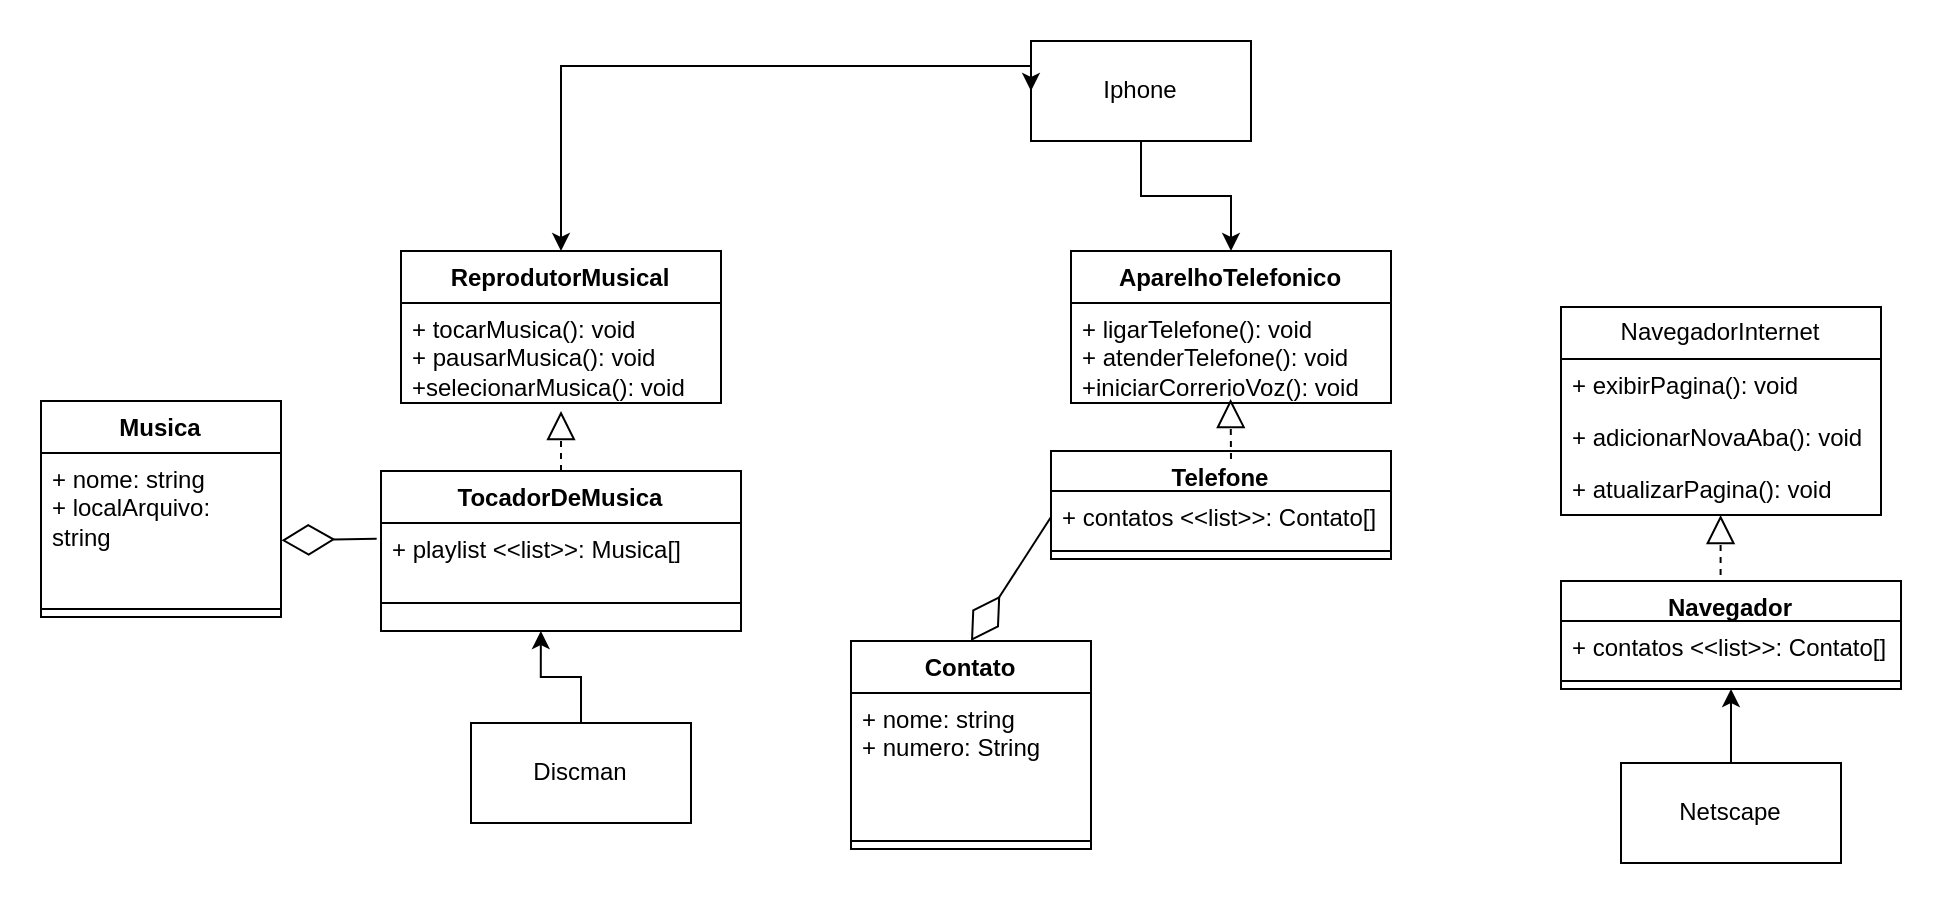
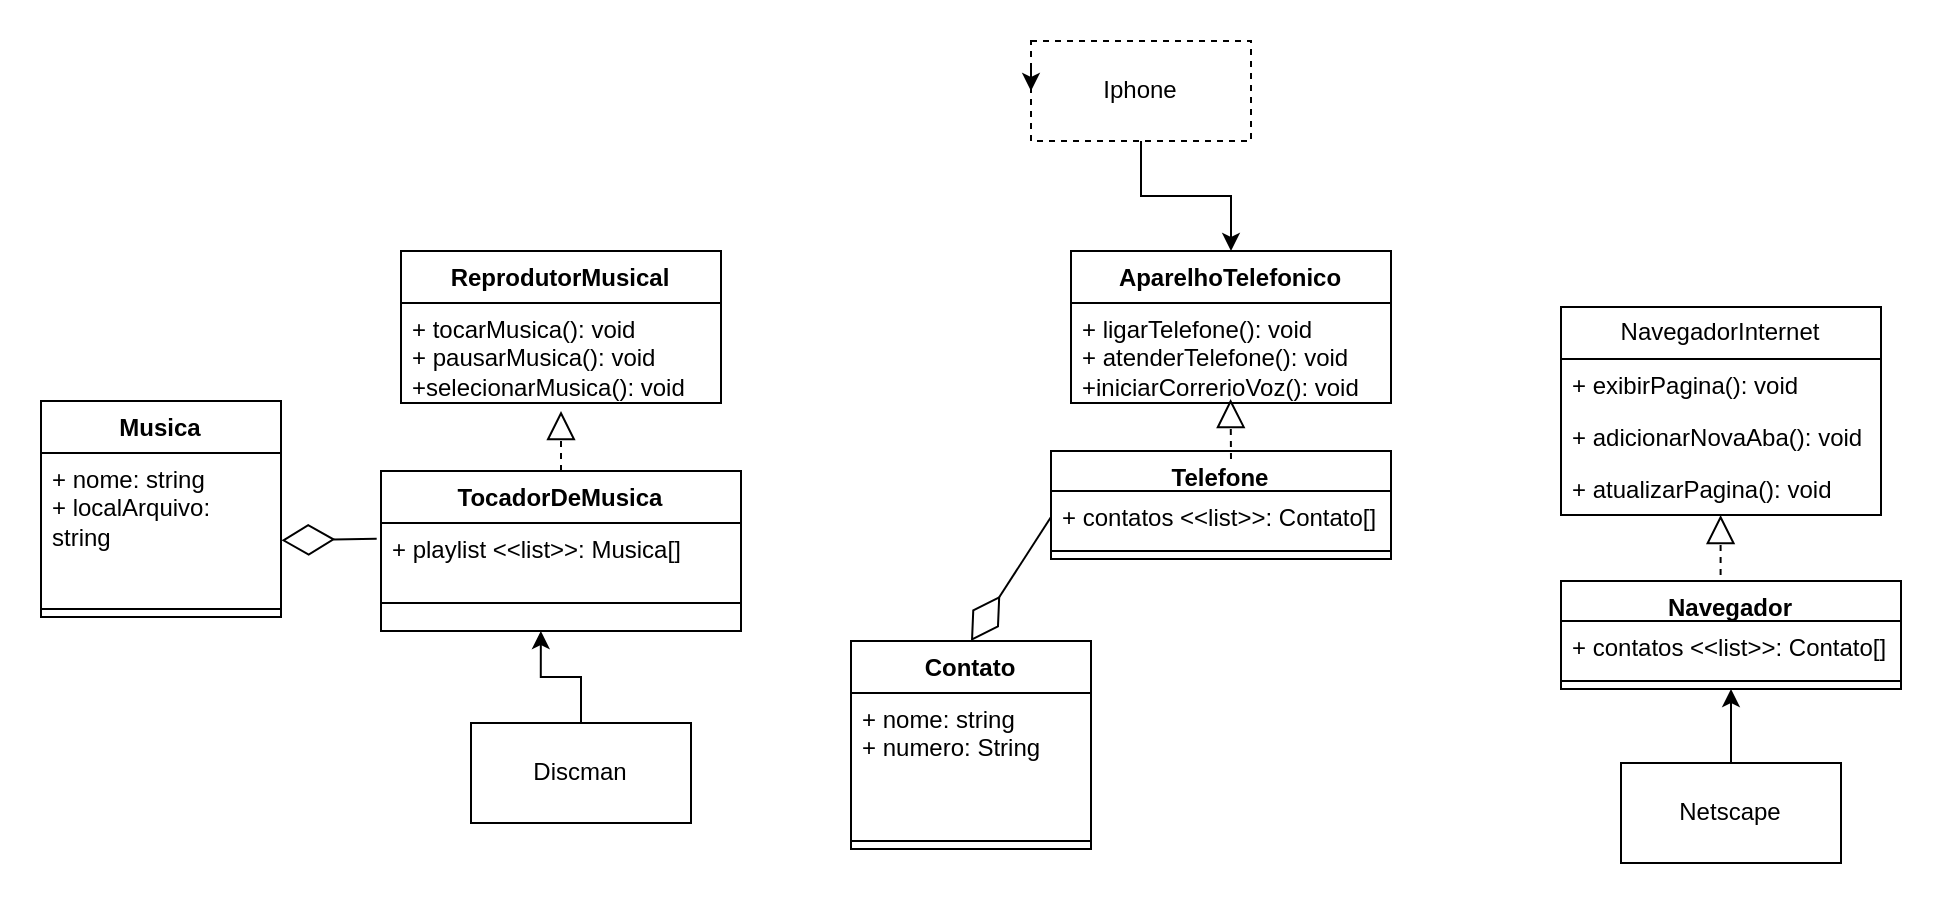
edge "Iphone" -> "ReprodutorMusical": removed
node "Iphone": style solid -> dashed
